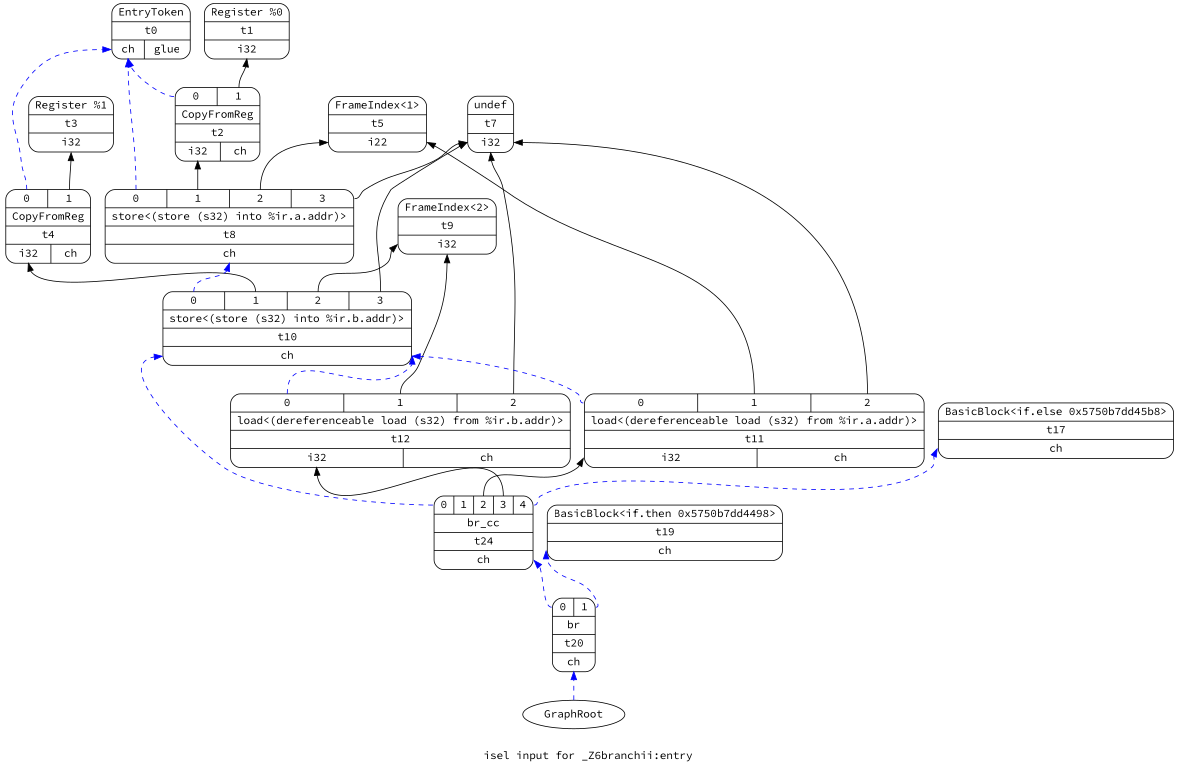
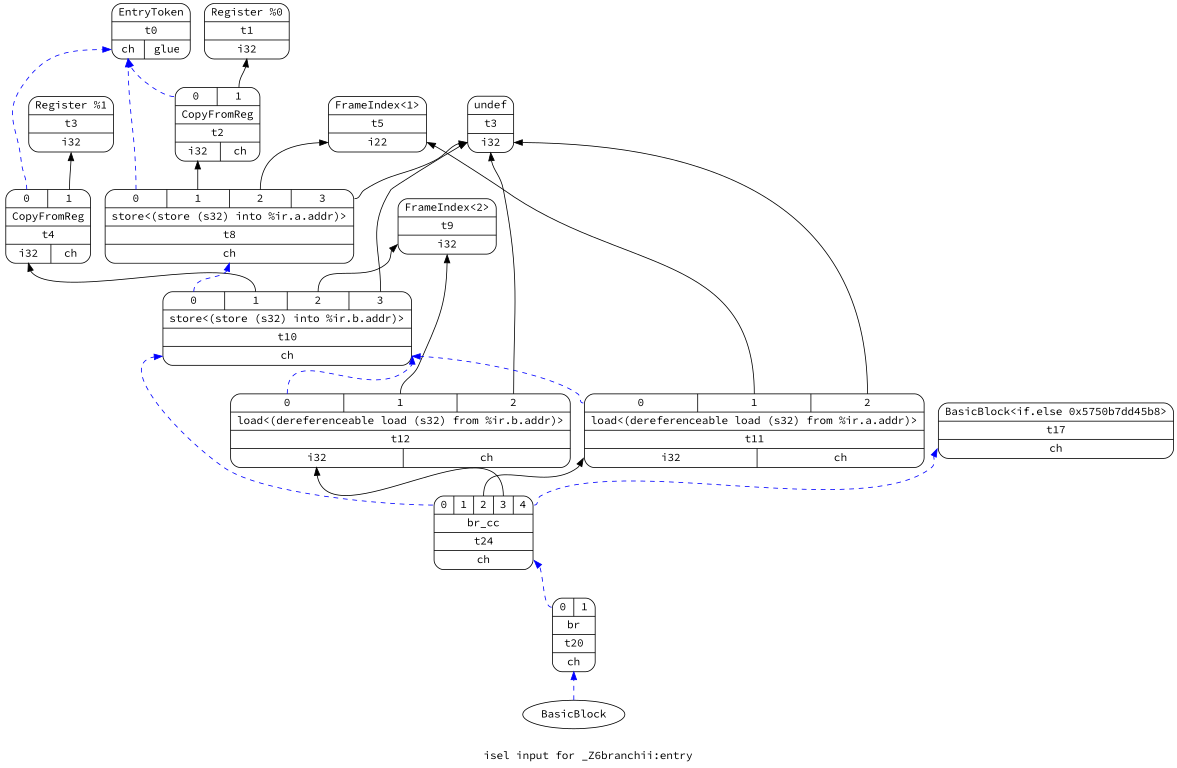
node "undef": text "t7" -> "t3"
node "BasicBlock<if.then 0x5750b7dd4498>": removed
node "GraphRoot": label "GraphRoot" -> "BasicBlock"
